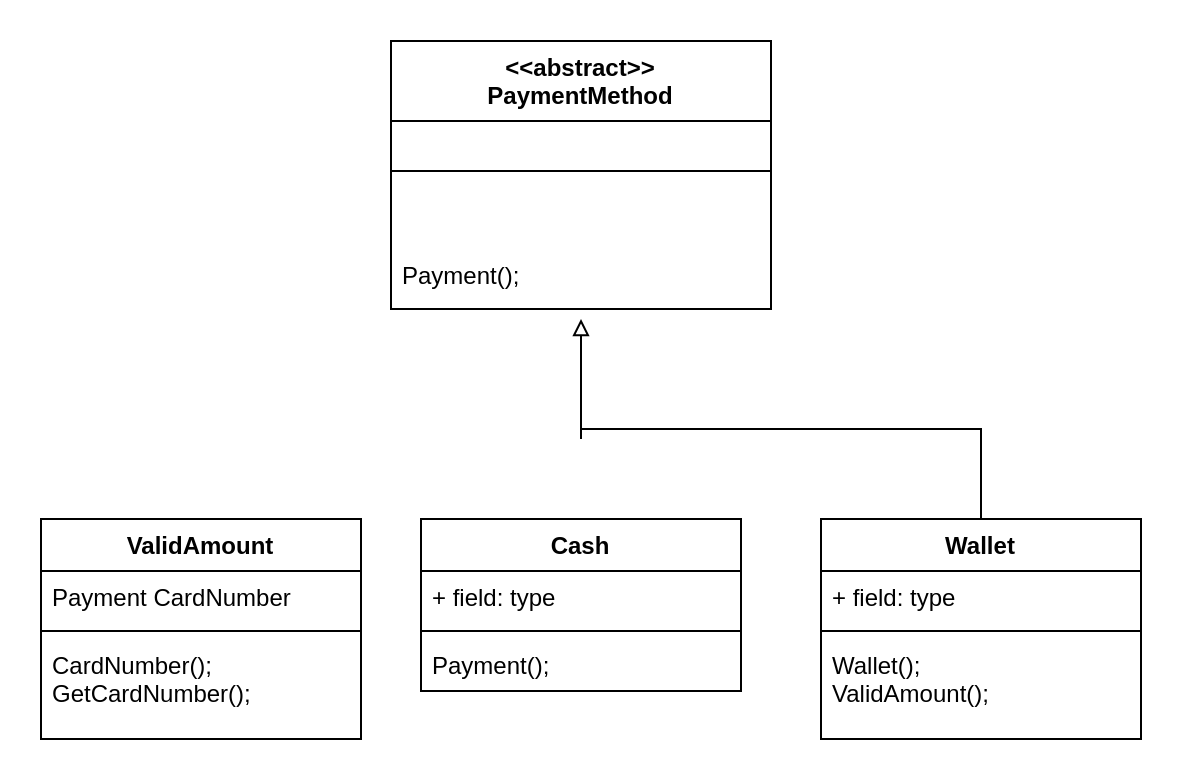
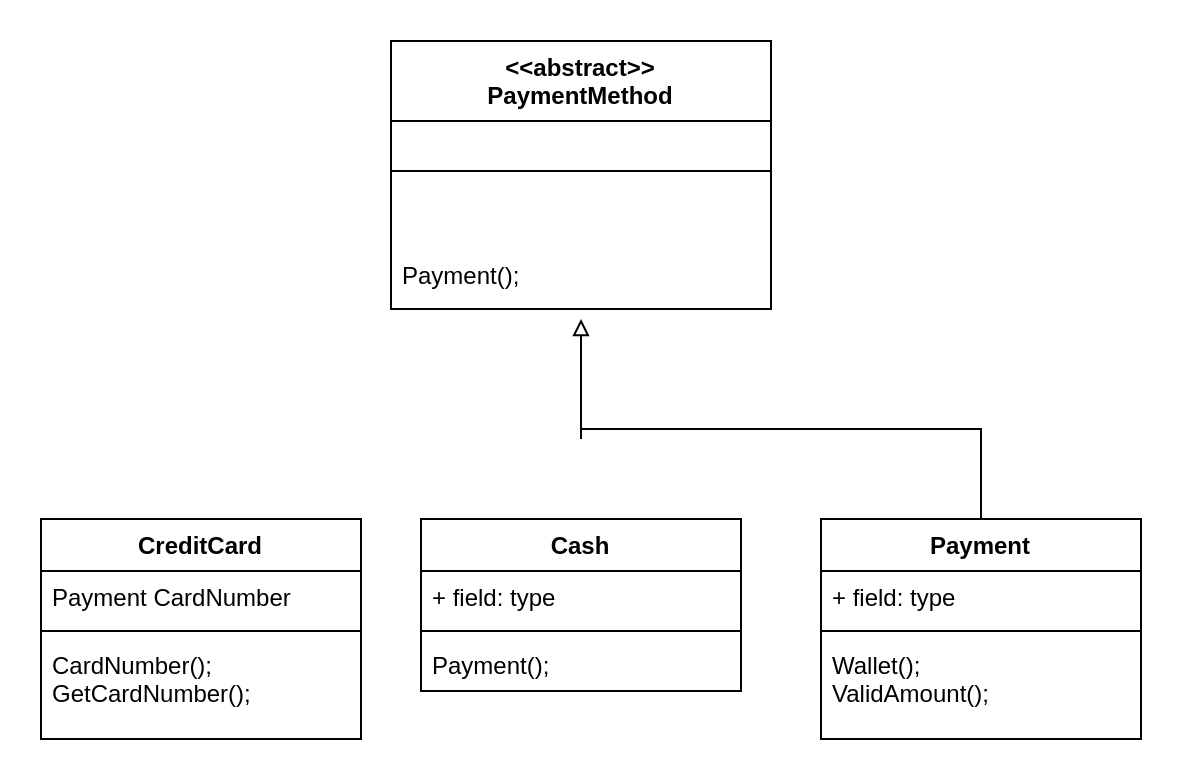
node "ValidAmount": label "ValidAmount" -> "CreditCard"
node "Wallet": label "Wallet" -> "Payment"
